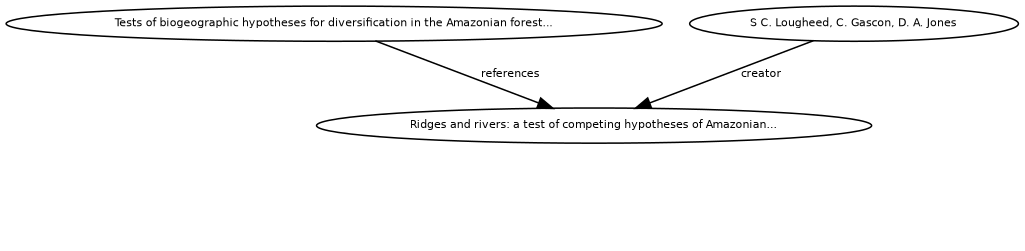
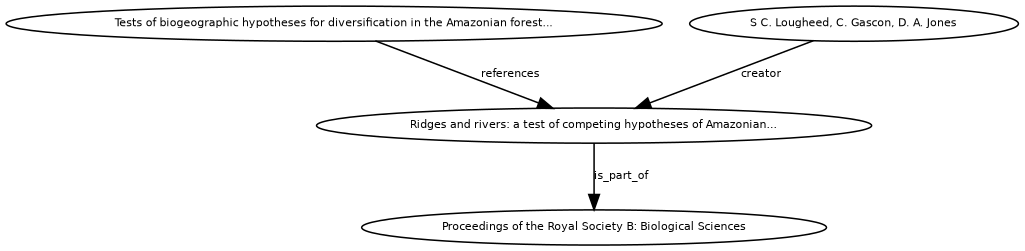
node "Proceedings of the Royal Society B: Biological Sciences": added
